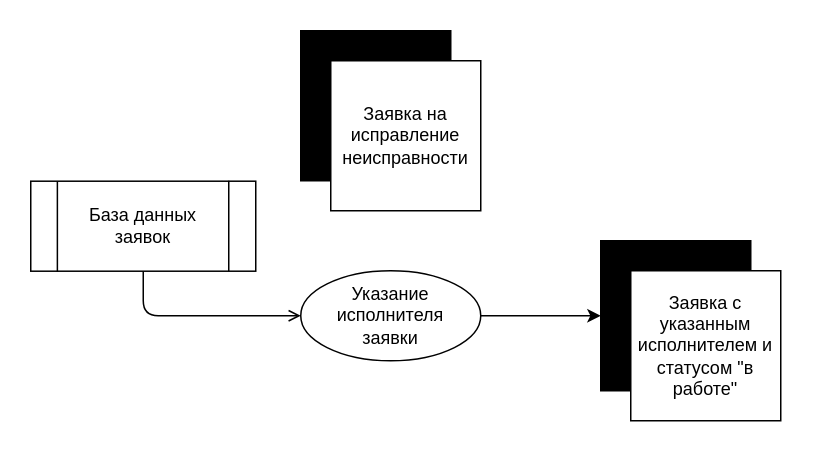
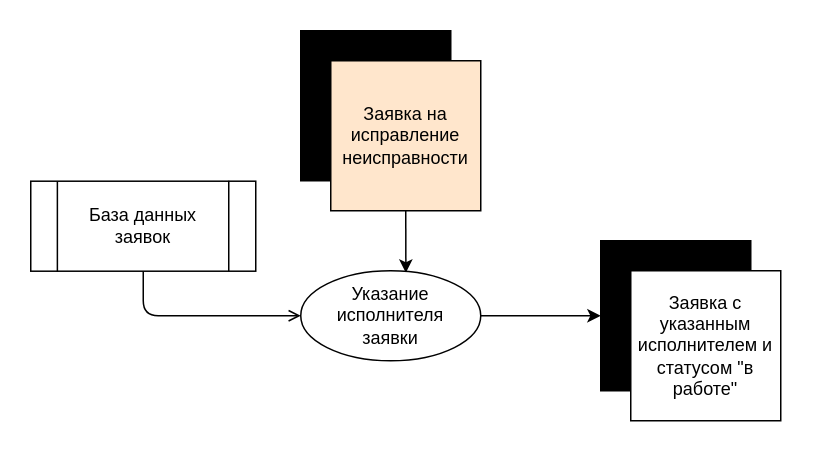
node "Заявка на исправление неисправности": fillcolor #ffffff -> #ffe6cc
edge "Заявка на исправление неисправности" -> "Указание исполнителя заявки": added
